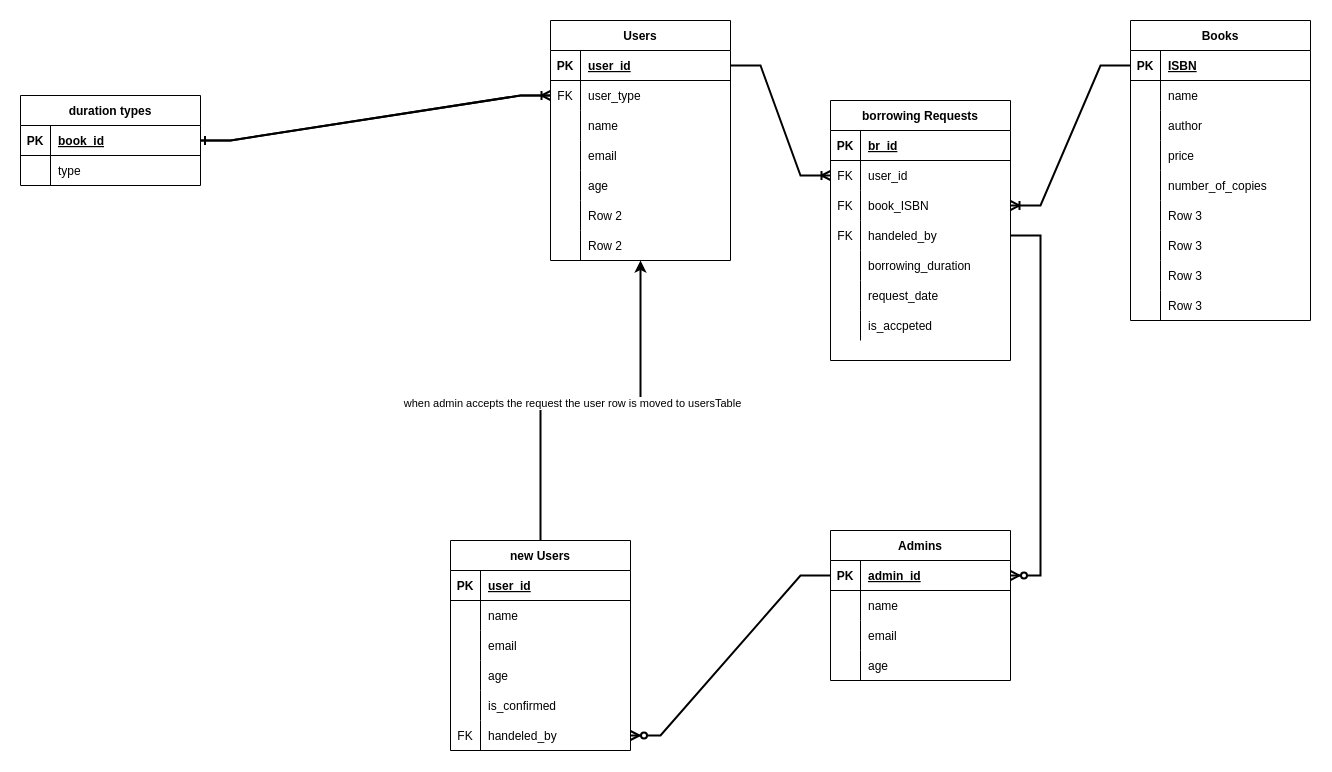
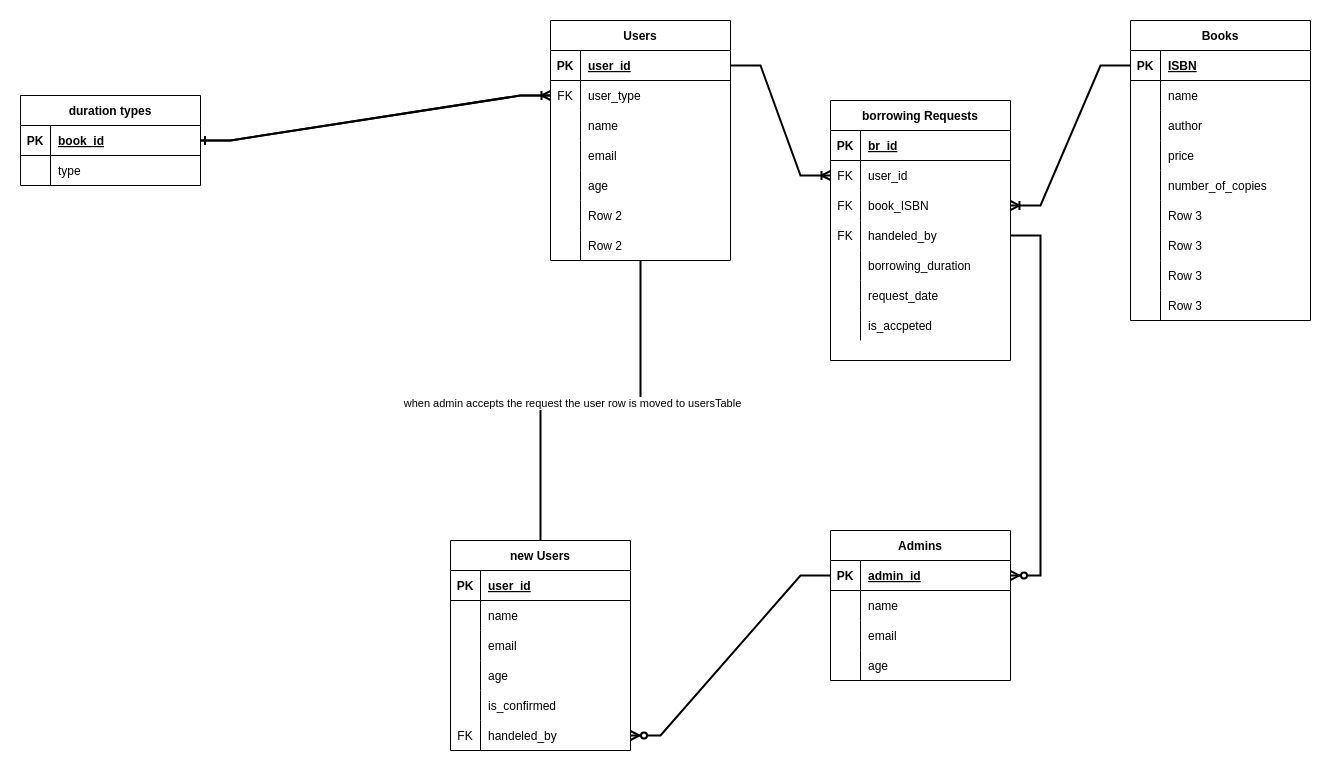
edge "new Users" -> "Users": arrowhead classic -> none
